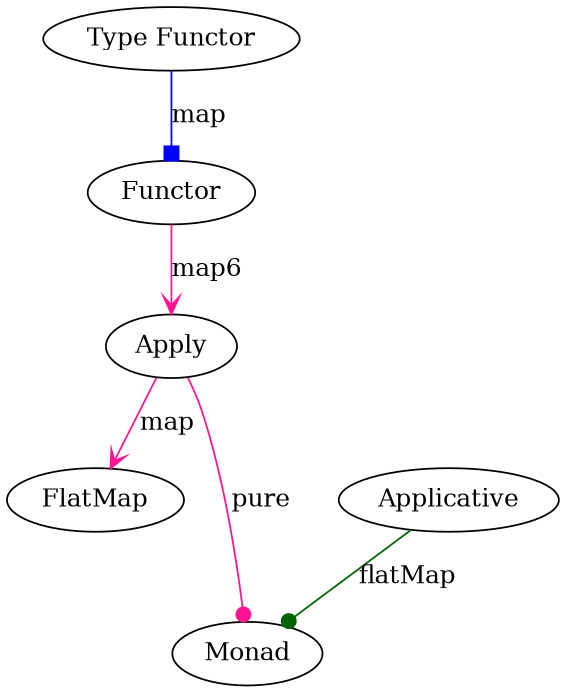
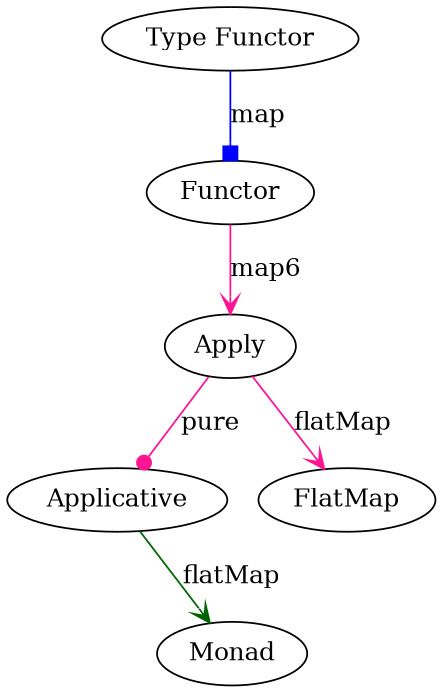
edge "Apply" -> "FlatMap": label "map" -> "flatMap"
edge "Apply" -> "Monad": now "Apply" -> "Applicative"
edge "Applicative" -> "Monad": arrowhead dot -> vee
